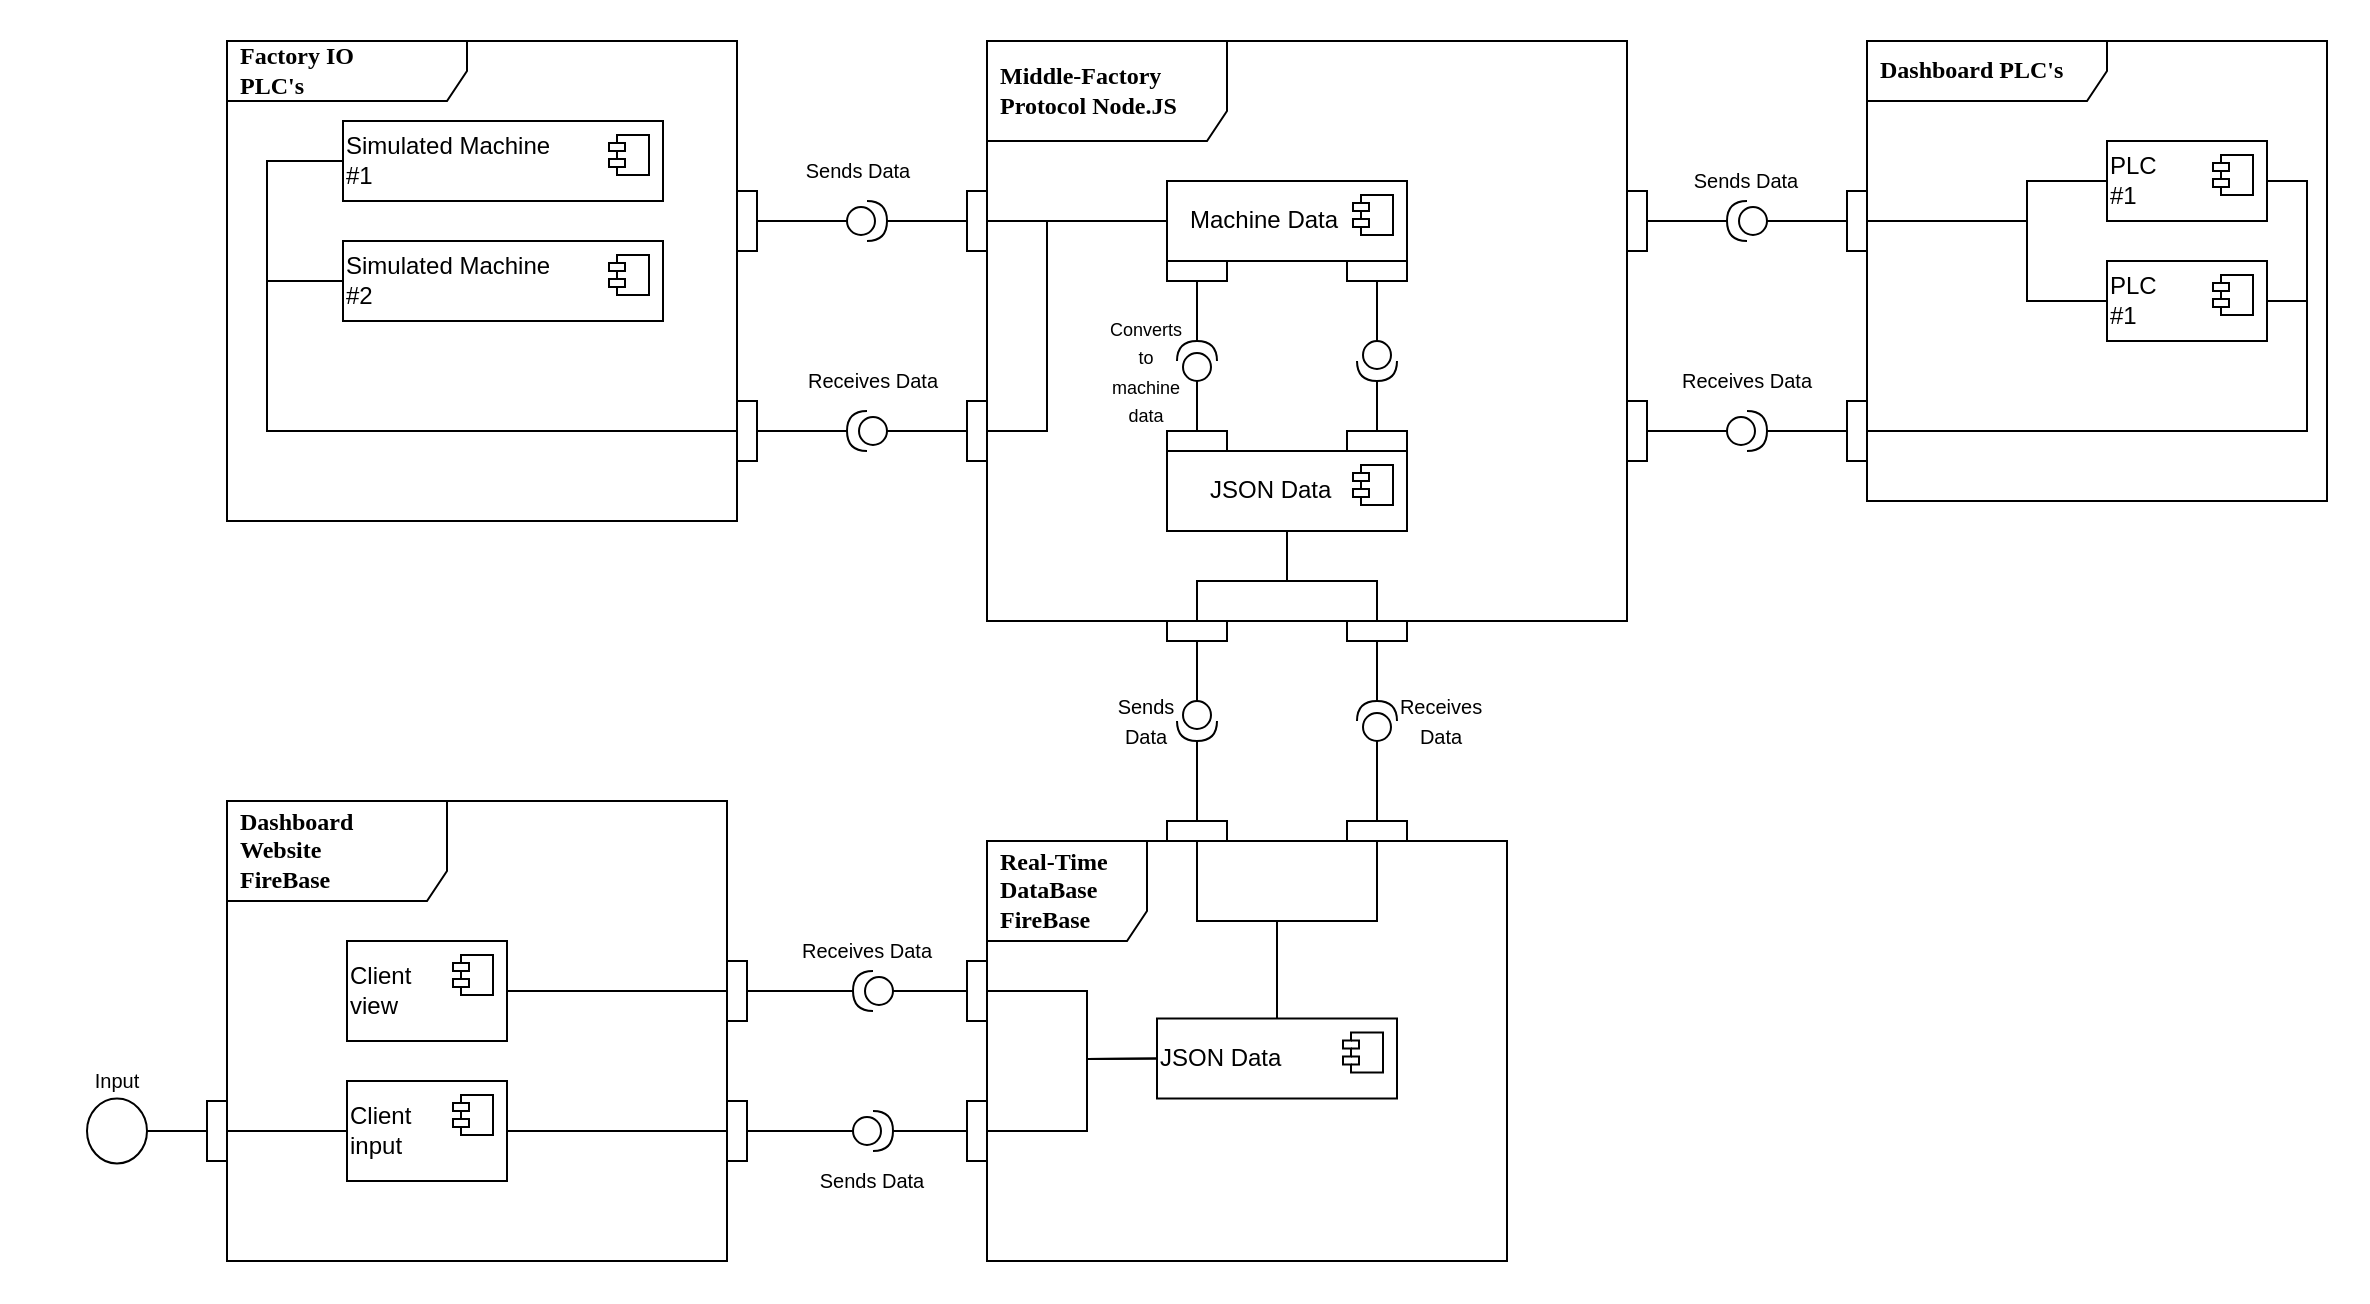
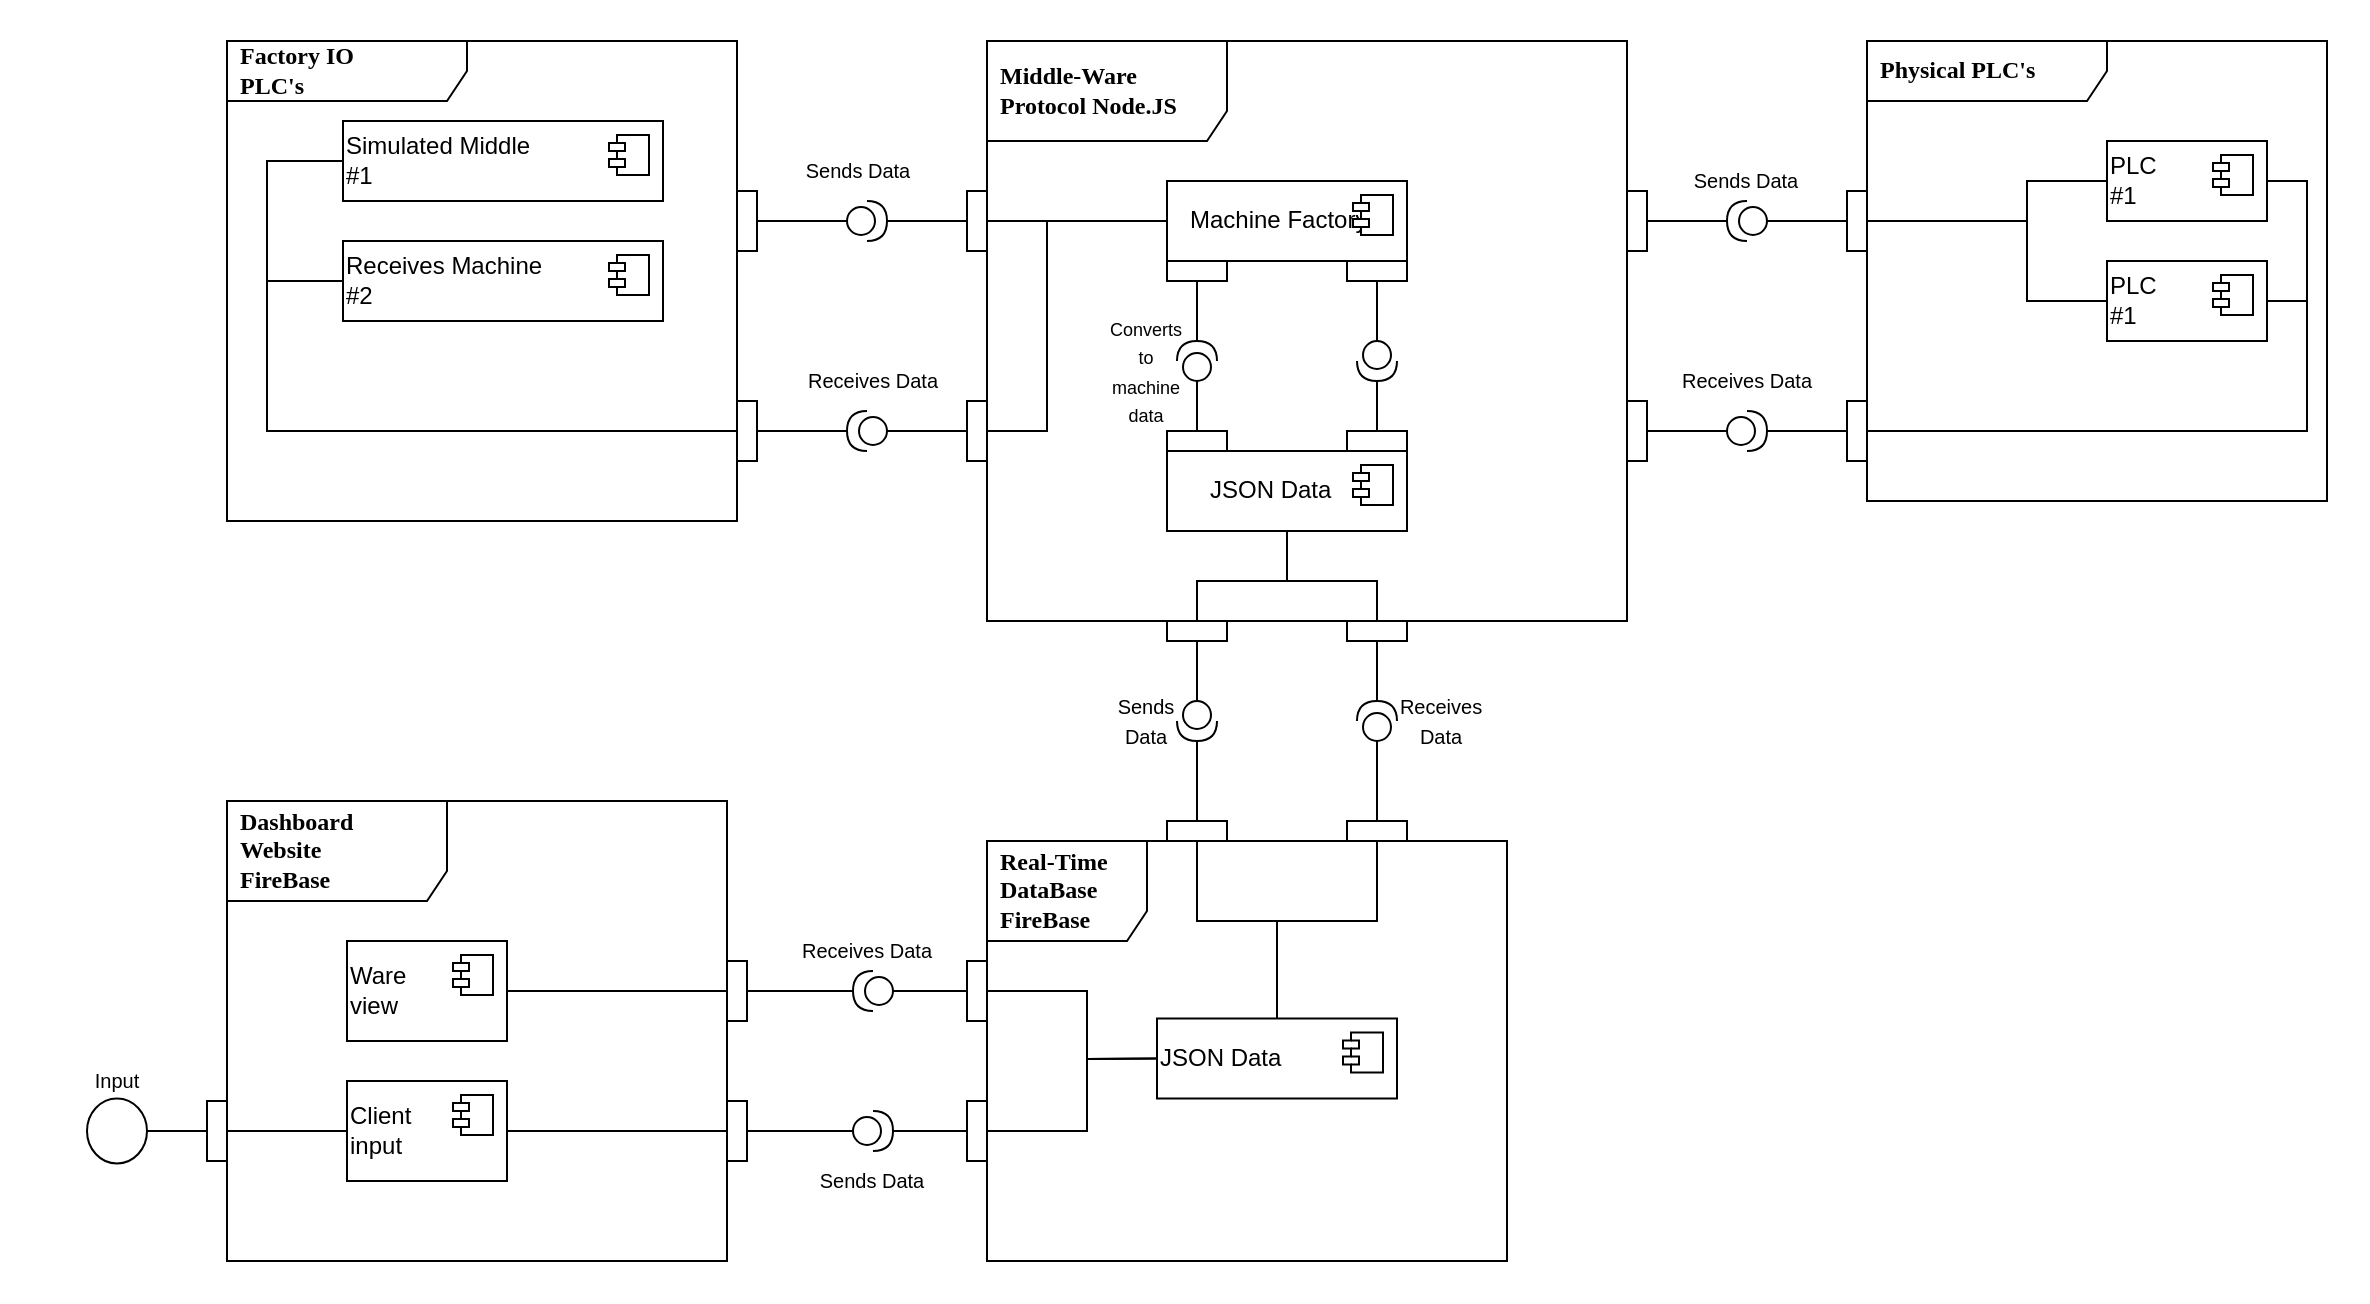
node "Dashboard PLC's": label "Dashboard PLC's" -> "Physical PLC's"
node "Middle-Factory Protocol Node.JS": label "Middle-Factory Protocol Node.JS" -> "Middle-Ware Protocol Node.JS"
node "Simulated Machine #1": label "Simulated Machine #1" -> "Simulated Middle #1"
node "Machine Data": label "Machine Data" -> "Machine Factory"
node "Simulated Machine #2": label "Simulated Machine #2" -> "Receives Machine #2"
node "Client view": label "Client view" -> "Ware view"
